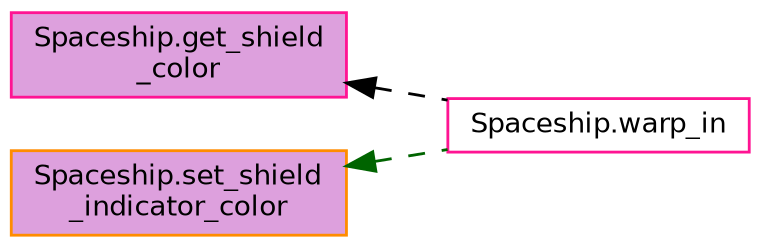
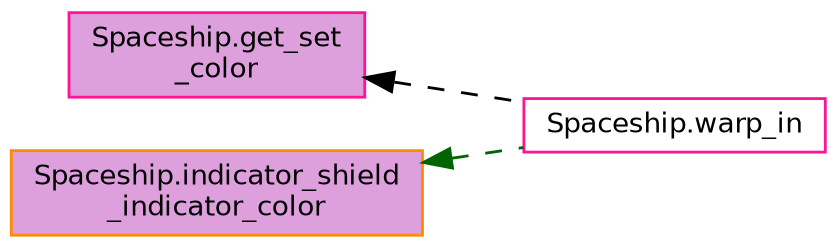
node "Spaceship.get_shield _color": label "Spaceship.get_shield _color" -> "Spaceship.get_set _color"
node "Spaceship.set_shield _indicator_color": label "Spaceship.set_shield _indicator_color" -> "Spaceship.indicator_shield _indicator_color"
